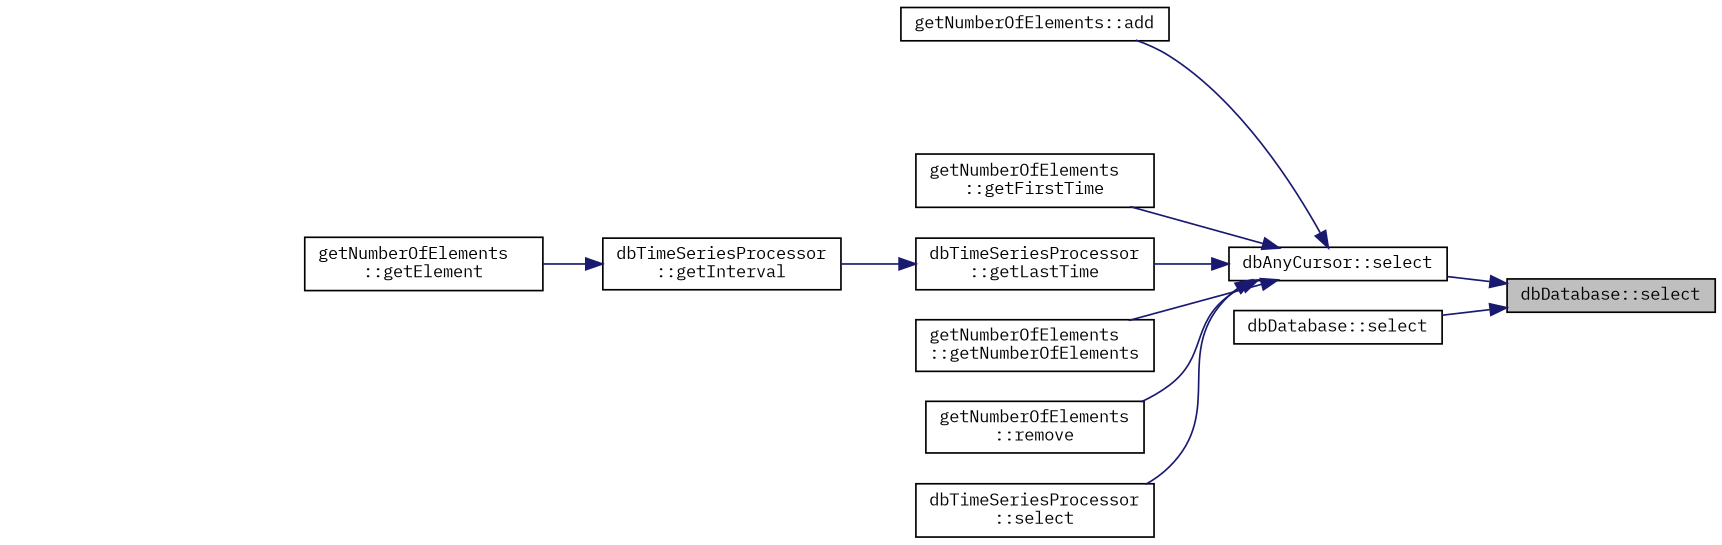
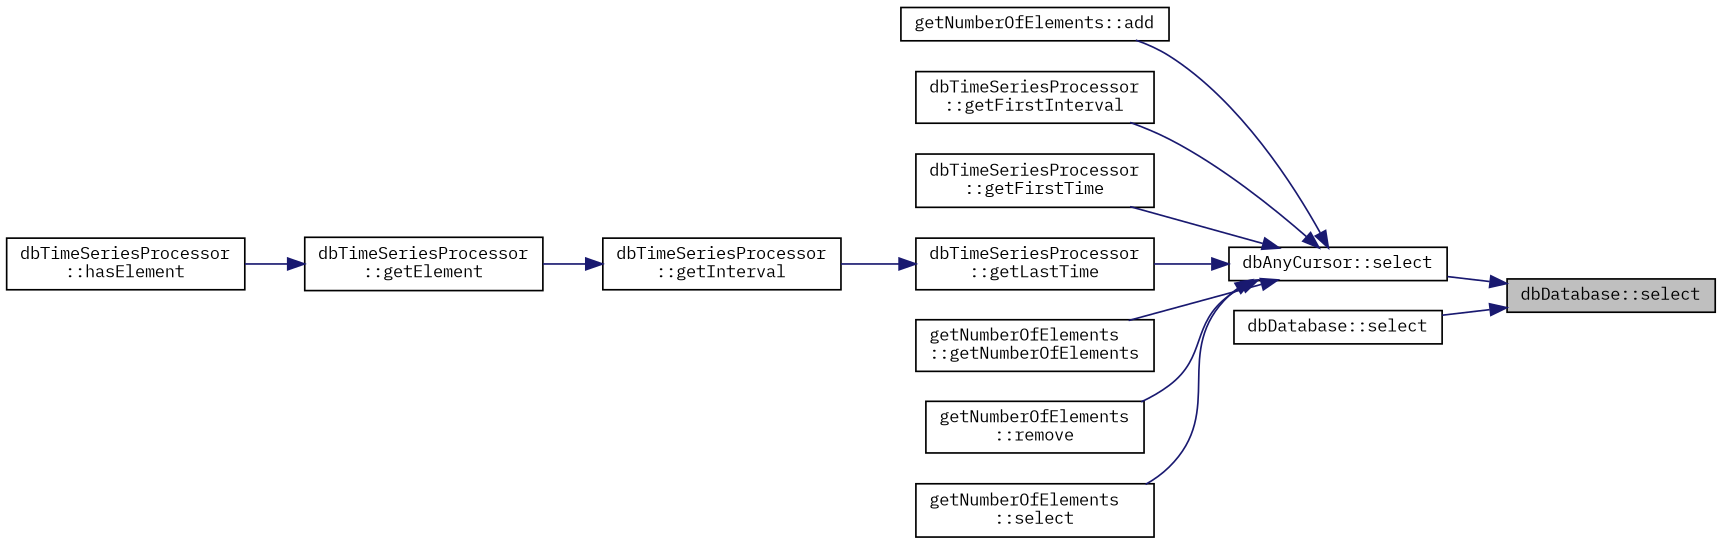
node "dbTimeSeriesProcessor ::getFirstInterval": added
node "getNumberOfElements ::getFirstTime": label "getNumberOfElements ::getFirstTime" -> "dbTimeSeriesProcessor ::getFirstTime"
node "dbTimeSeriesProcessor ::hasElement": added
node "getNumberOfElements ::getElement": label "getNumberOfElements ::getElement" -> "dbTimeSeriesProcessor ::getElement"
node "dbTimeSeriesProcessor ::select": label "dbTimeSeriesProcessor ::select" -> "getNumberOfElements ::select"
